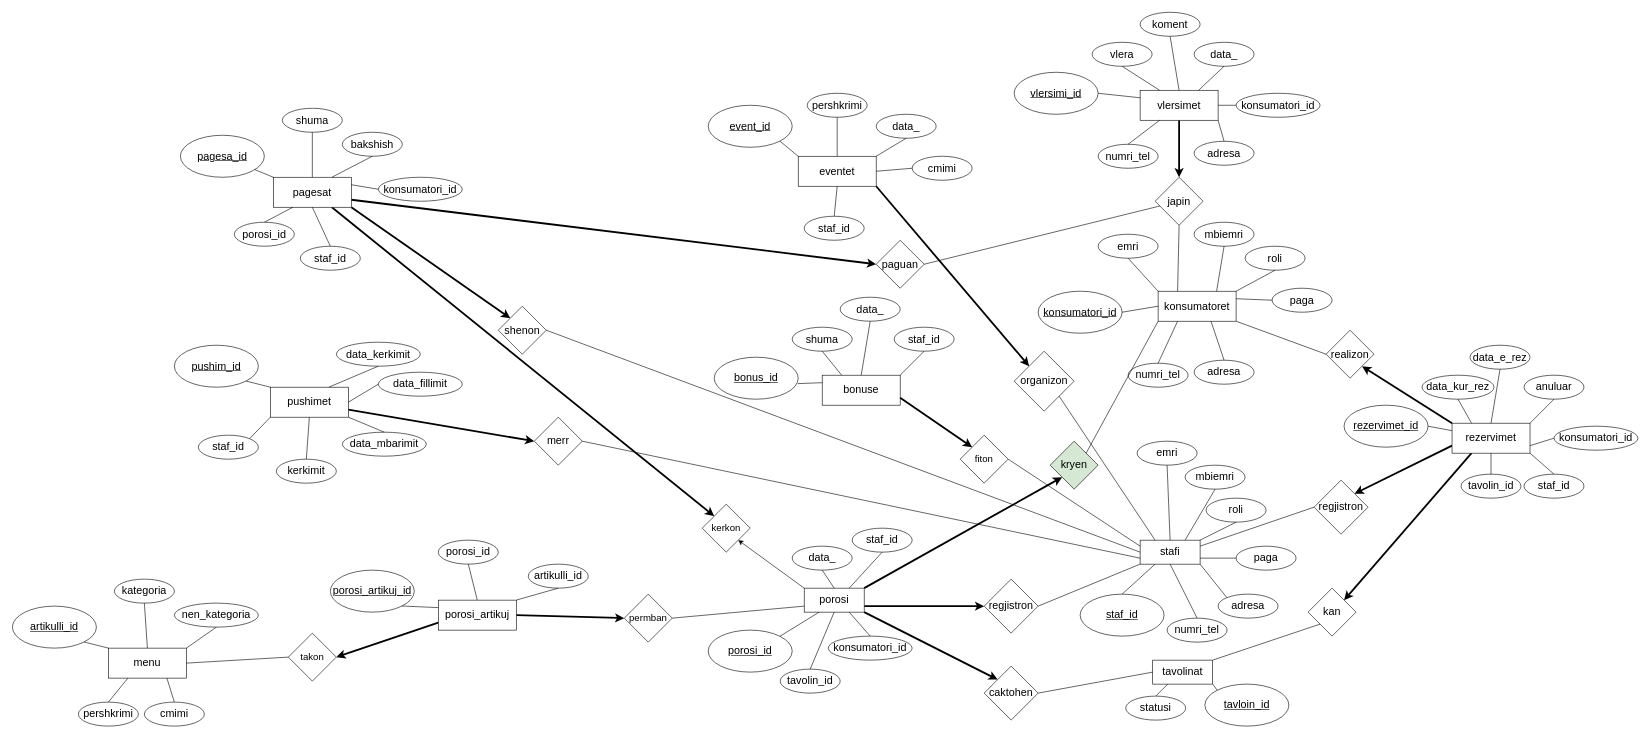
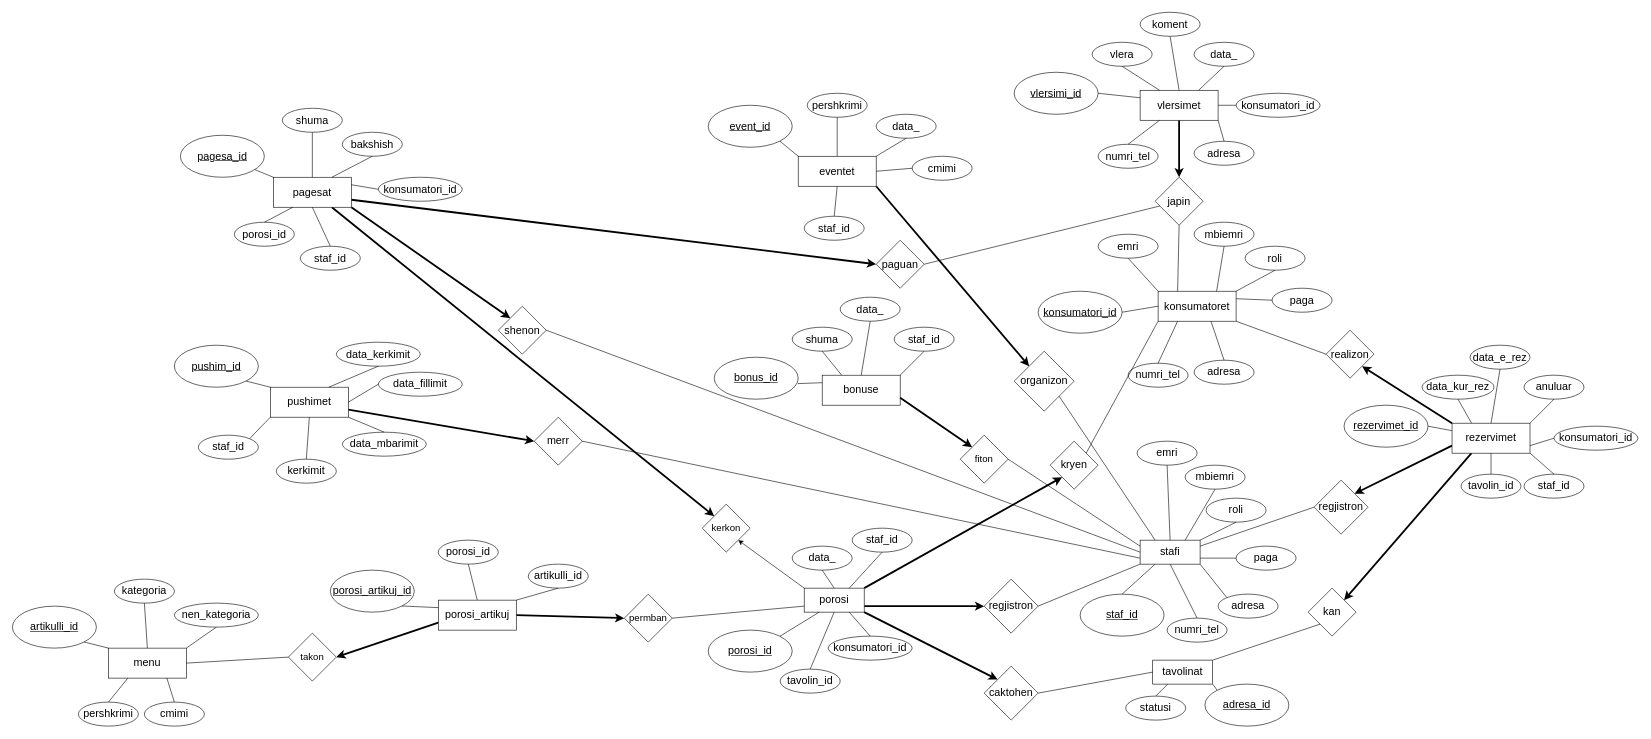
node "kryen": fillcolor #d5e8d4 -> #ffffff
node "tavloin_id": label "tavloin_id" -> "adresa_id"
